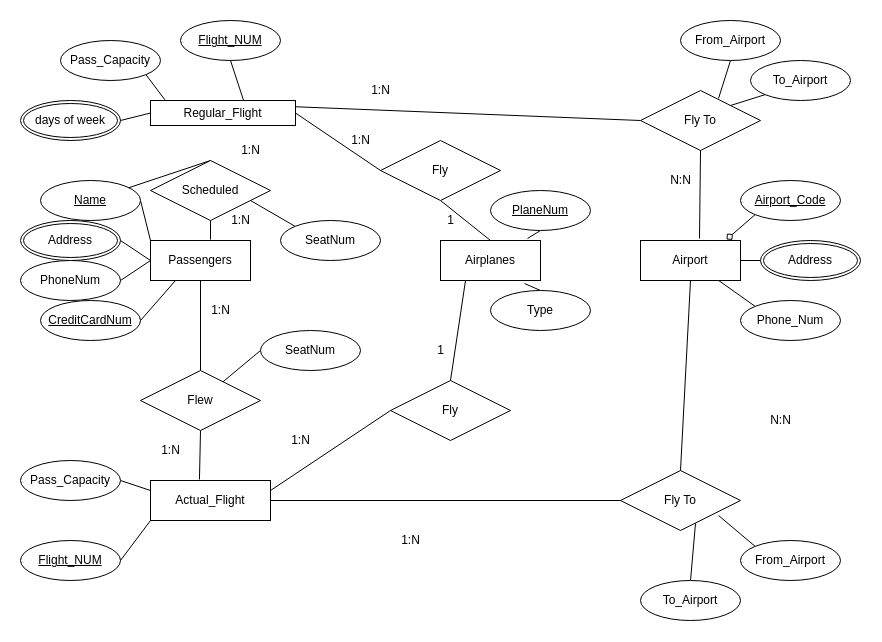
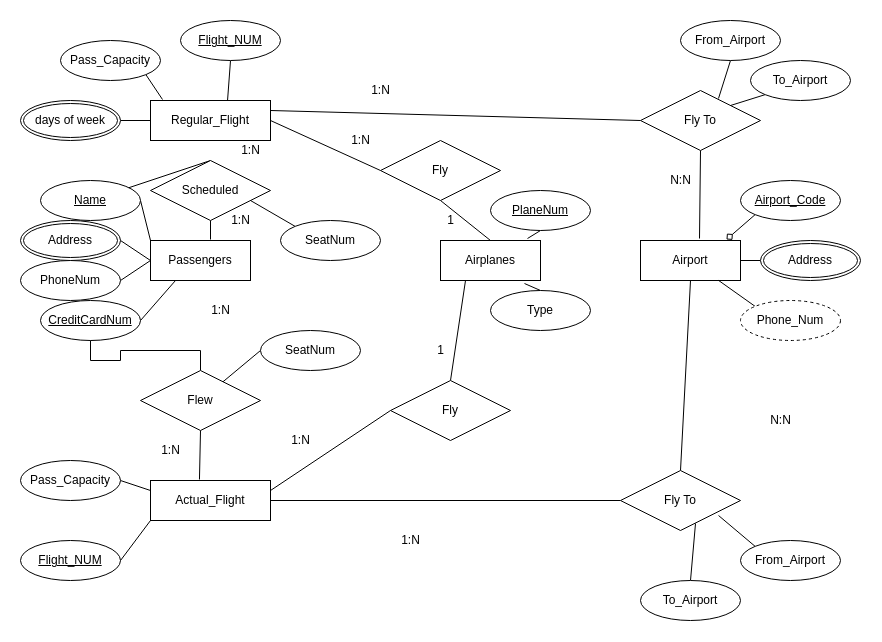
node "Regular_Flight": size 145x25 -> 120x40
edge "Passengers" -- "Flew": now "CreditCardNum" -- "Flew"
node "Phone_Num": style solid -> dashed
